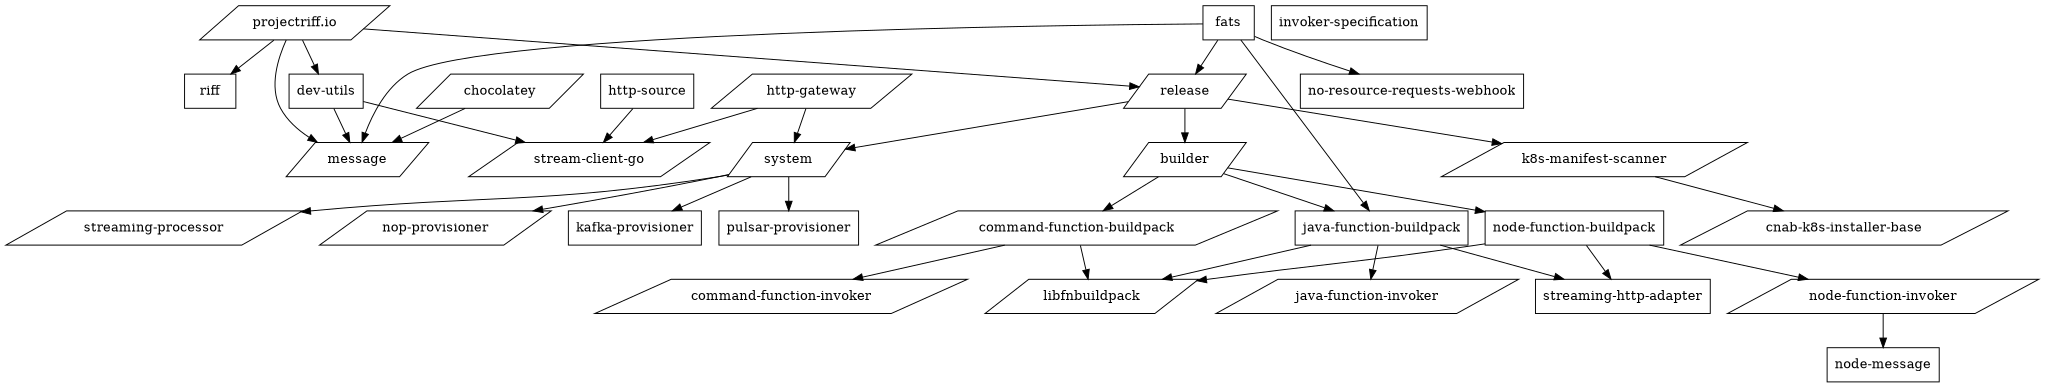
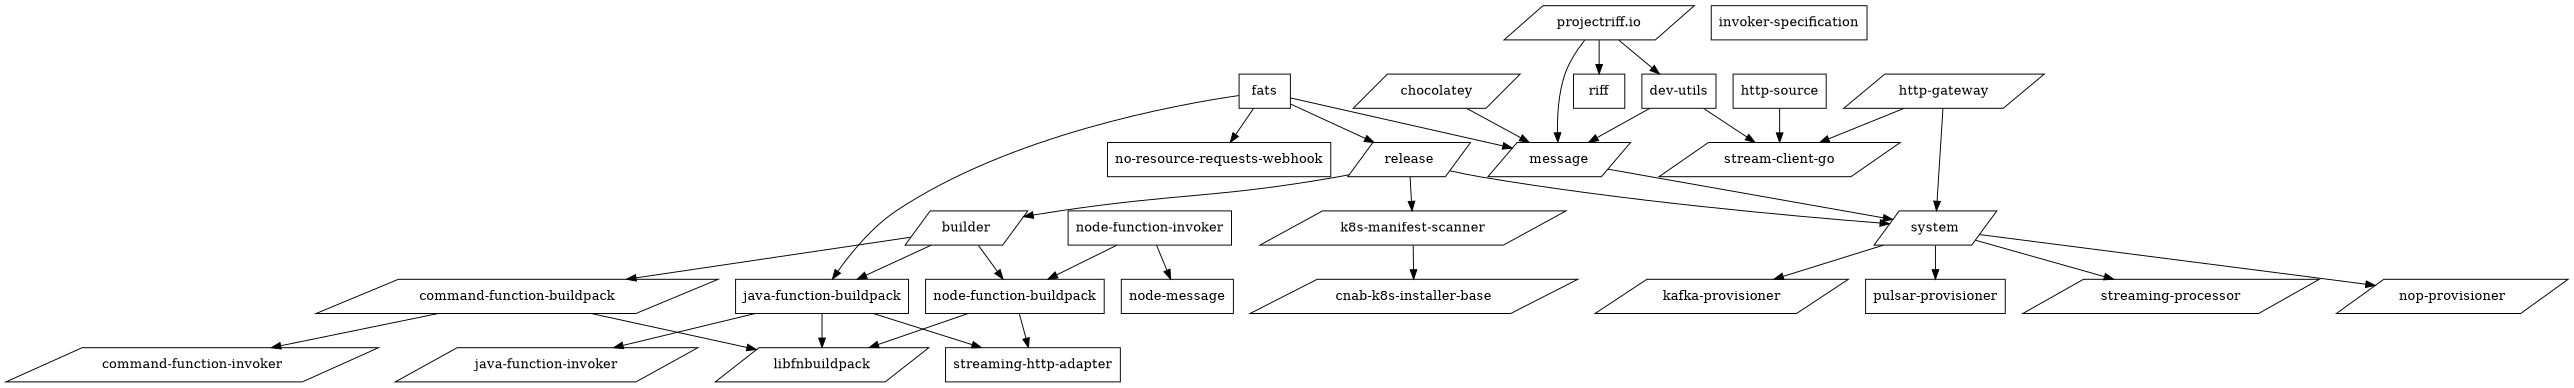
edge "projectriff.io" -> "release": removed
edge "message" -> "system": added
node "kafka-provisioner": shape box -> parallelogram
edge "node-function-buildpack" -> "node-function-invoker": reversed
node "node-function-invoker": shape parallelogram -> box
